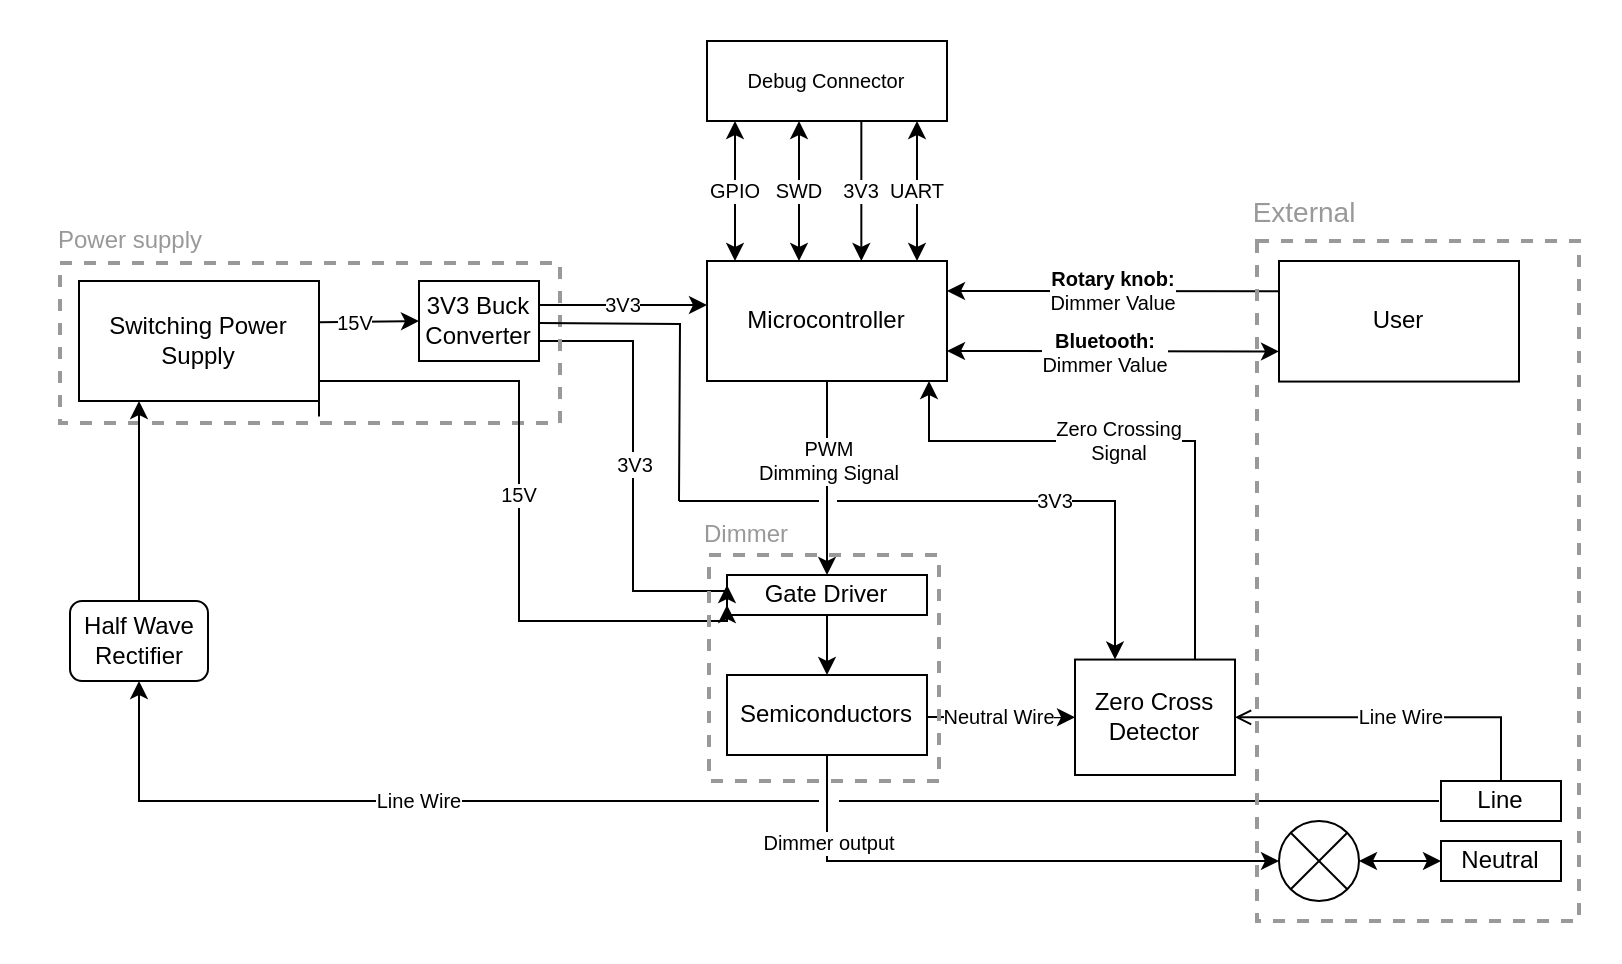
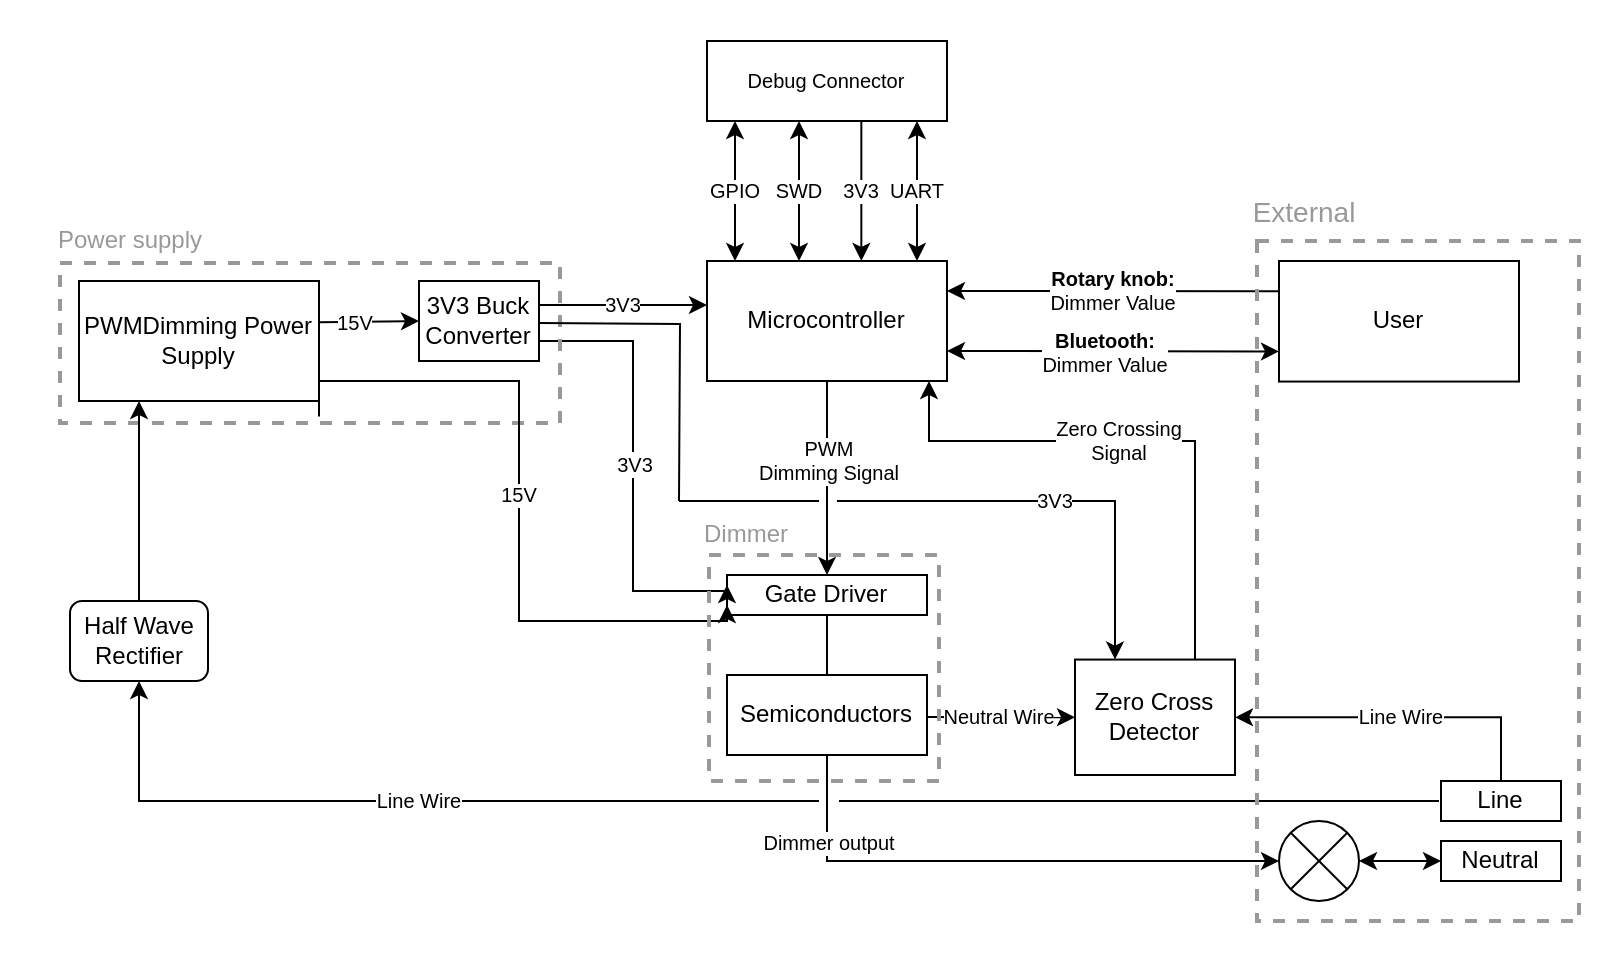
node "Switching Power Supply": label "Switching Power Supply" -> "PWMDimming Power Supply"
edge "Gate Driver" -> "Semiconductors": arrowhead classic -> none
edge "Line" -> "Zero Cross Detector": arrowhead open -> classic
